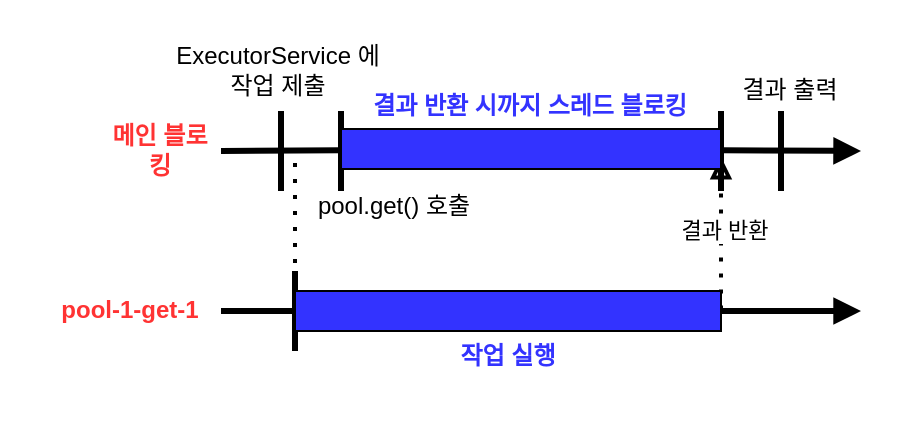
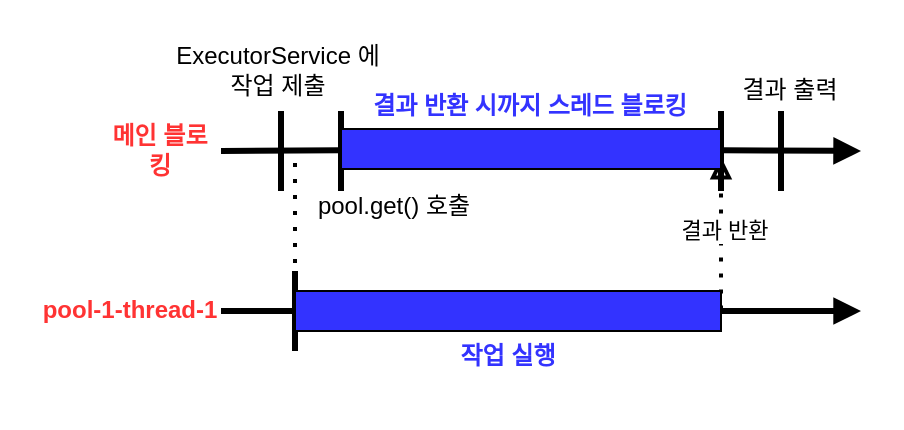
node "pool-1-get-1": label "pool-1-get-1" -> "pool-1-thread-1"
